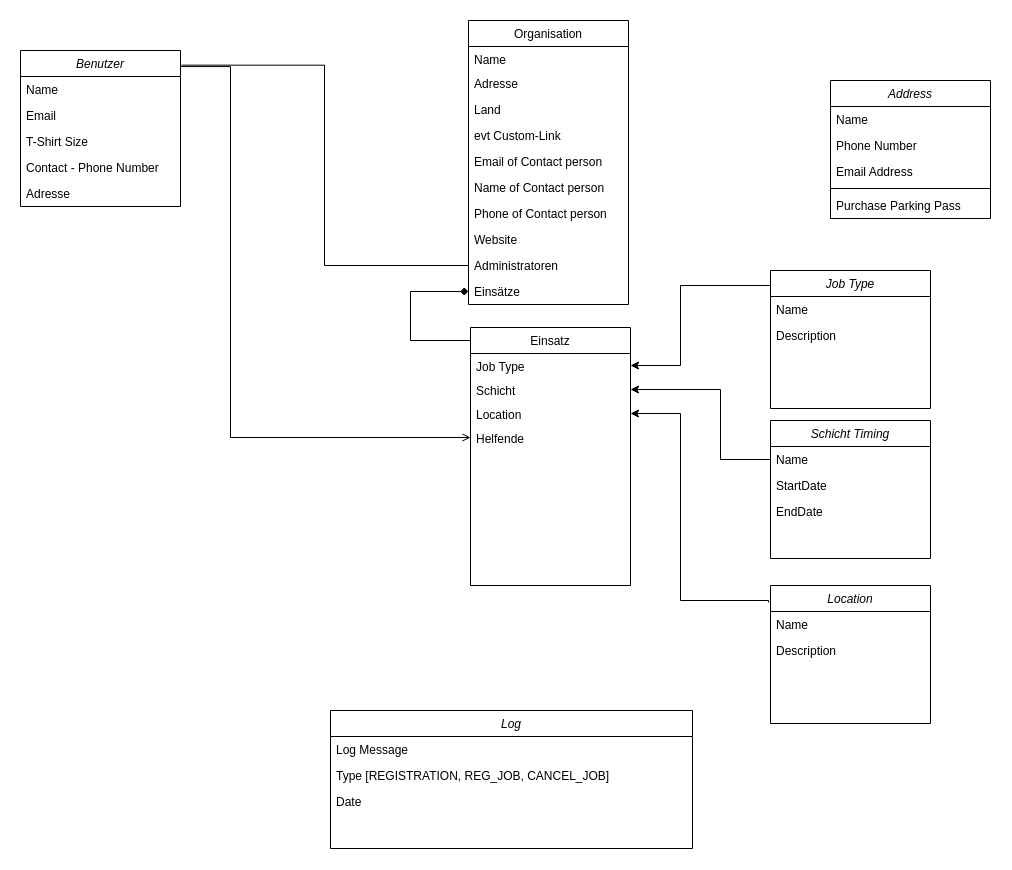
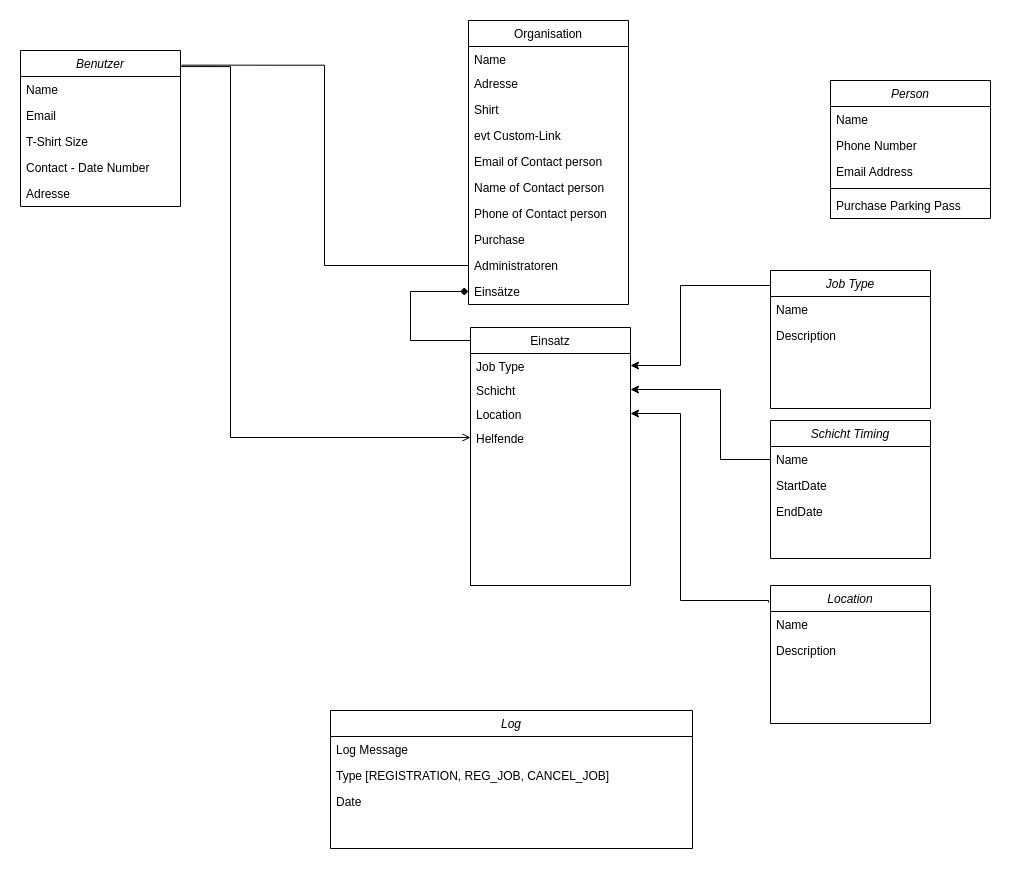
node "Address": label "Address" -> "Person"
node "Land": label "Land" -> "Shirt"
node "Contact - Phone Number": label "Contact - Phone Number" -> "Contact - Date Number"
node "Website": label "Website" -> "Purchase"
